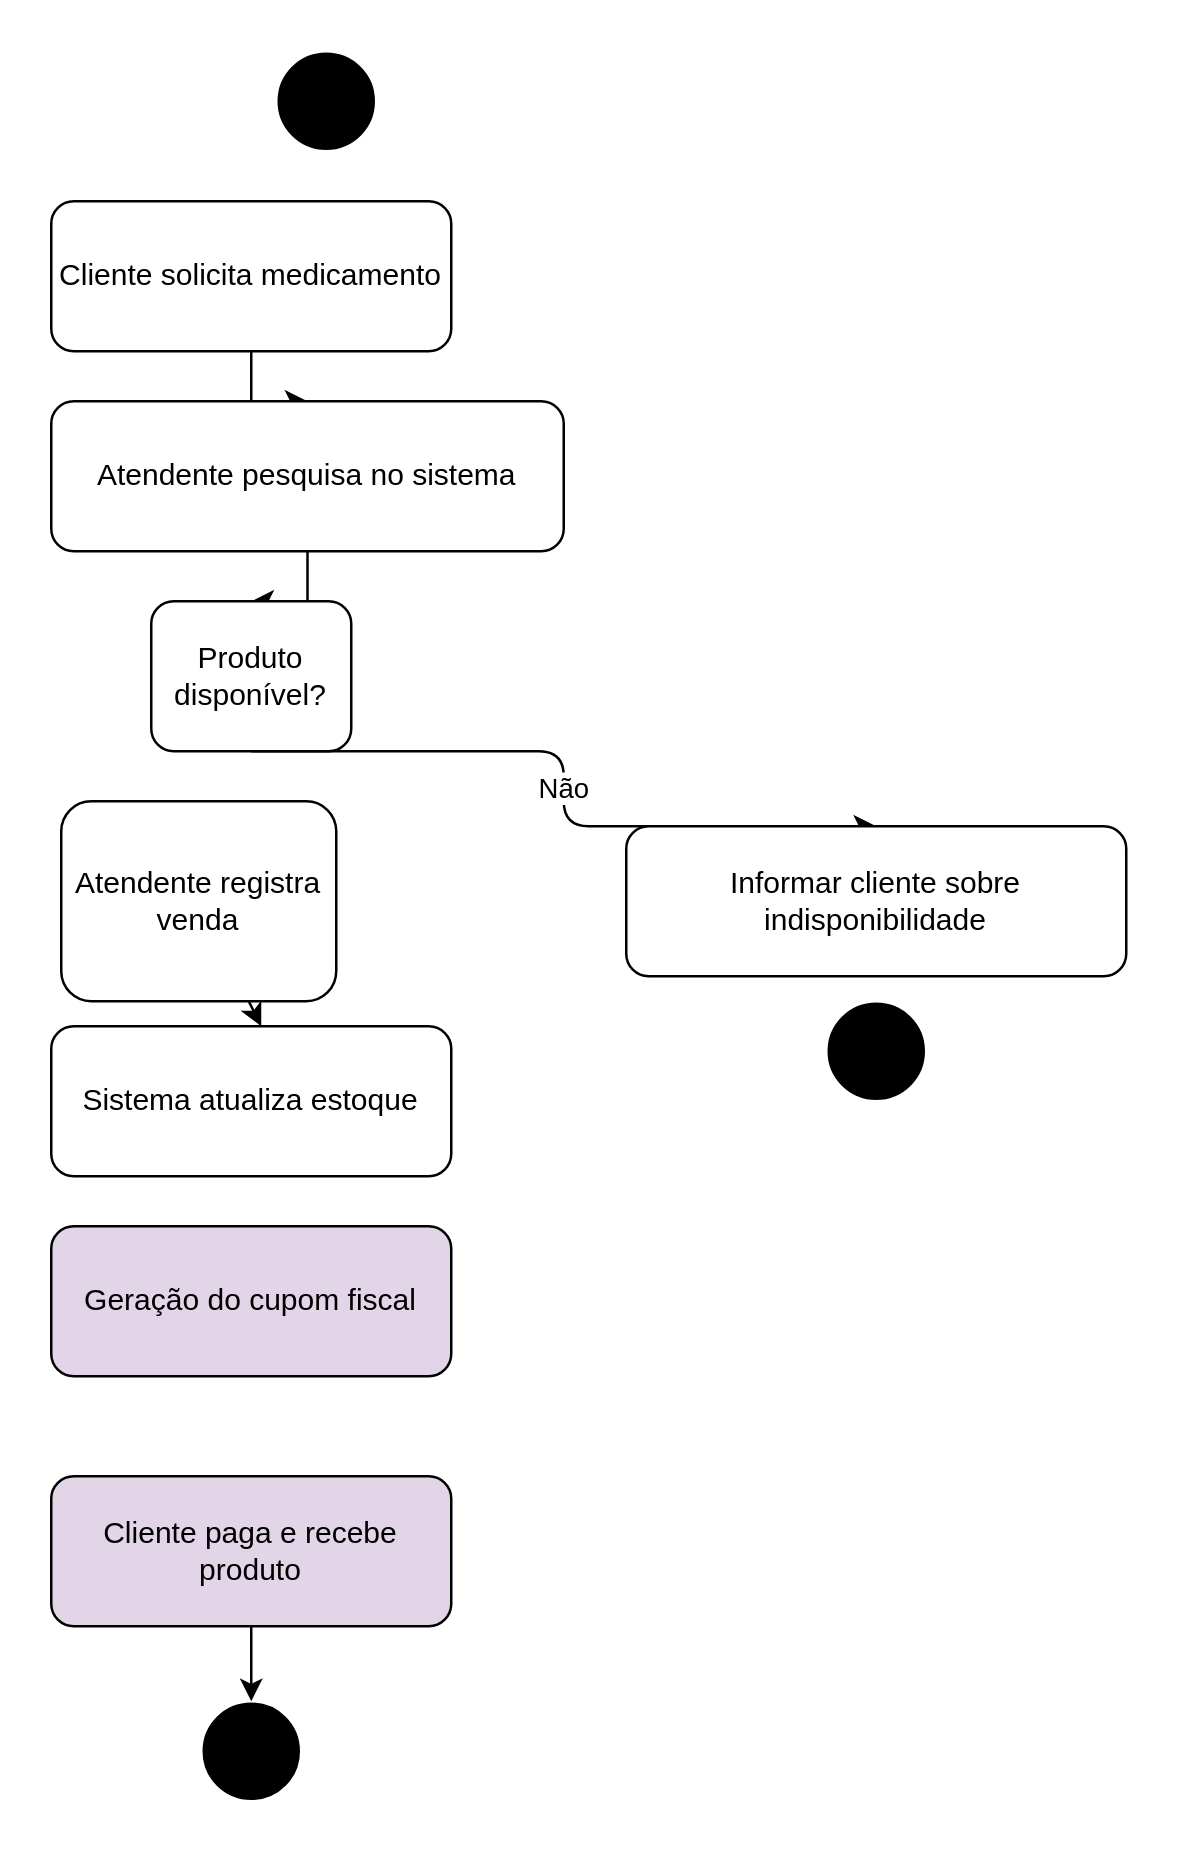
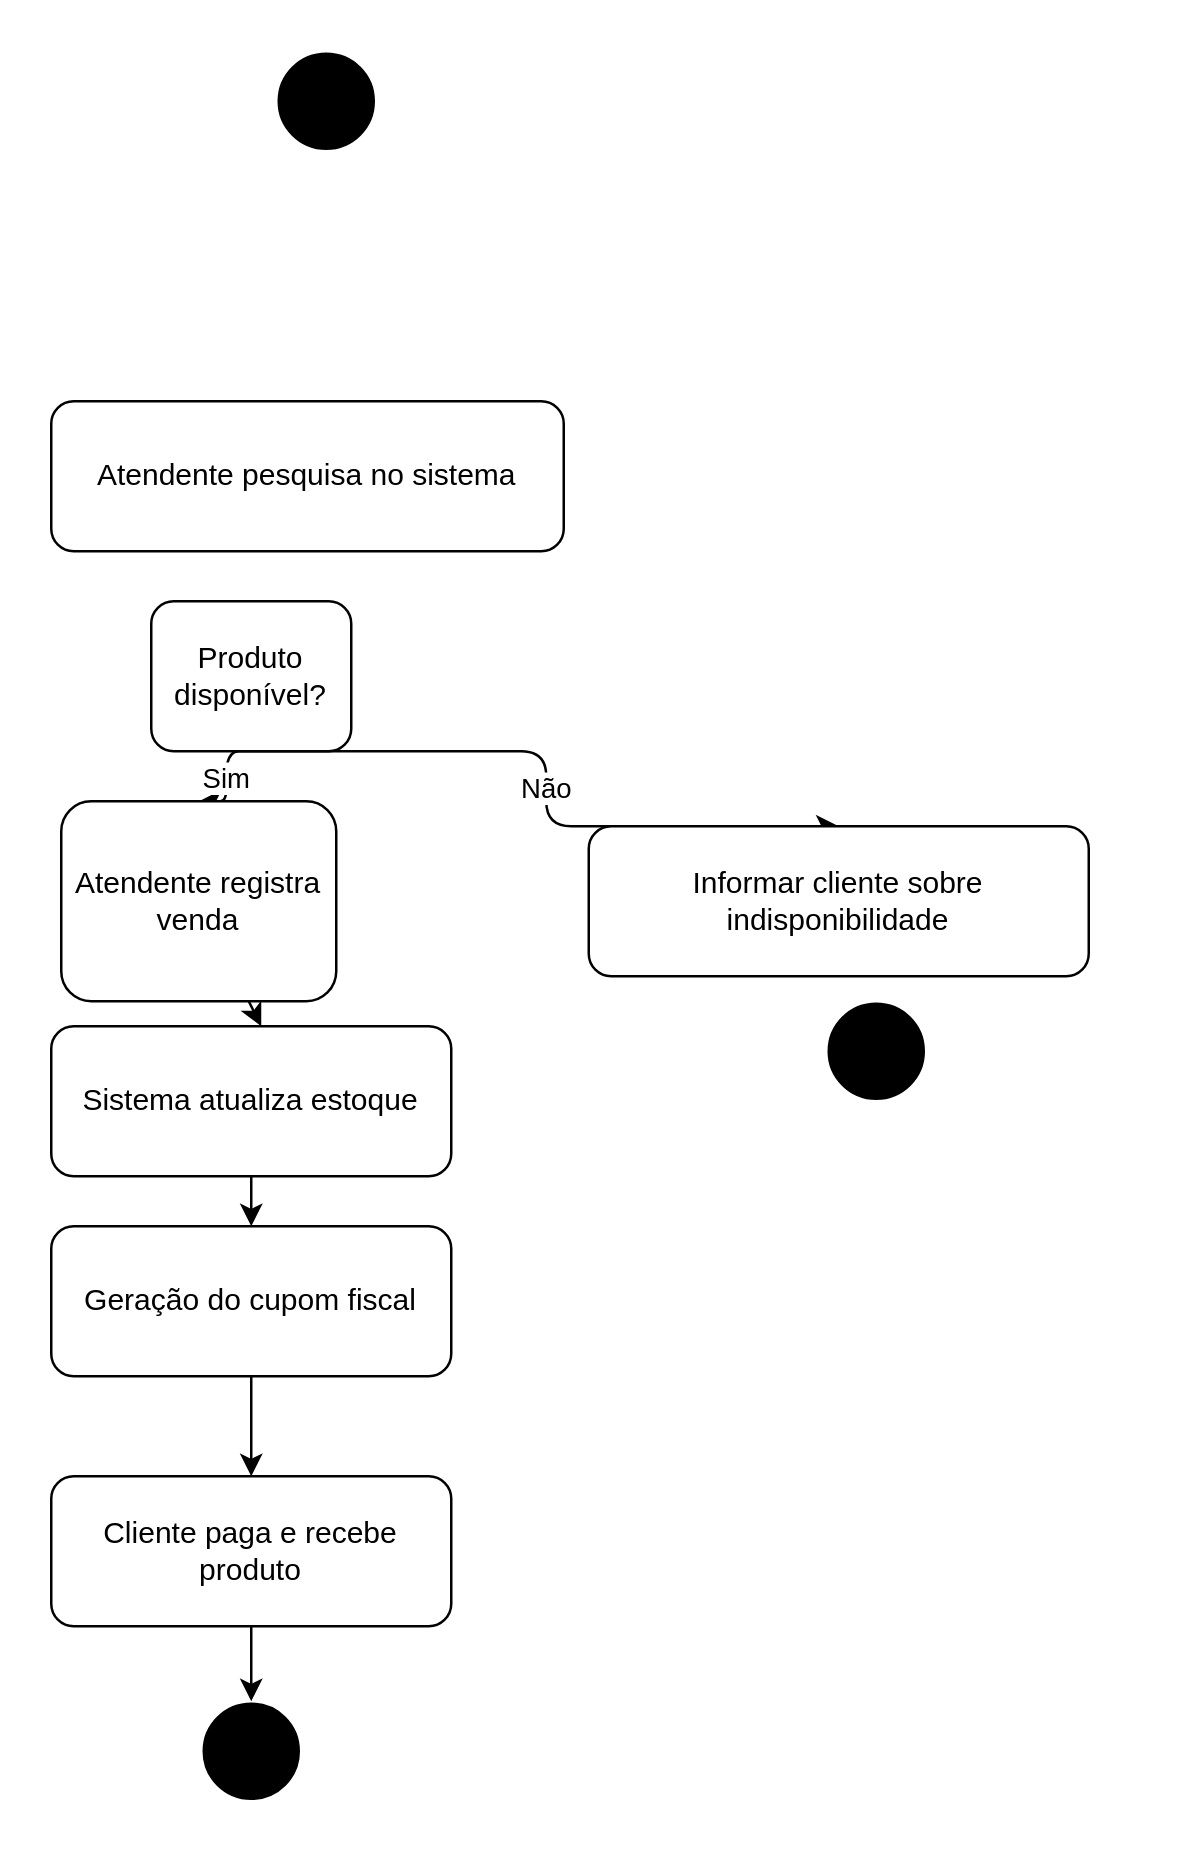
node "Cliente solicita medicamento": removed
edge "Cliente solicita medicamento" -> "Atendente pesquisa no sistema": removed
edge "Atendente pesquisa no sistema" -> "Produto disponível?": removed
edge "Produto disponível?" -> "Atendente registra venda": added, label "Sim"
node "Informar cliente sobre indisponibilidade": moved (876, 901) -> (839, 901)
edge "Sistema atualiza estoque" -> "Geração do cupom fiscal": added
node "Geração do cupom fiscal": fillcolor #e1d5e7 -> #ffffff
edge "Geração do cupom fiscal" -> "Cliente paga e recebe produto": added
node "Cliente paga e recebe produto": fillcolor #e1d5e7 -> #ffffff
